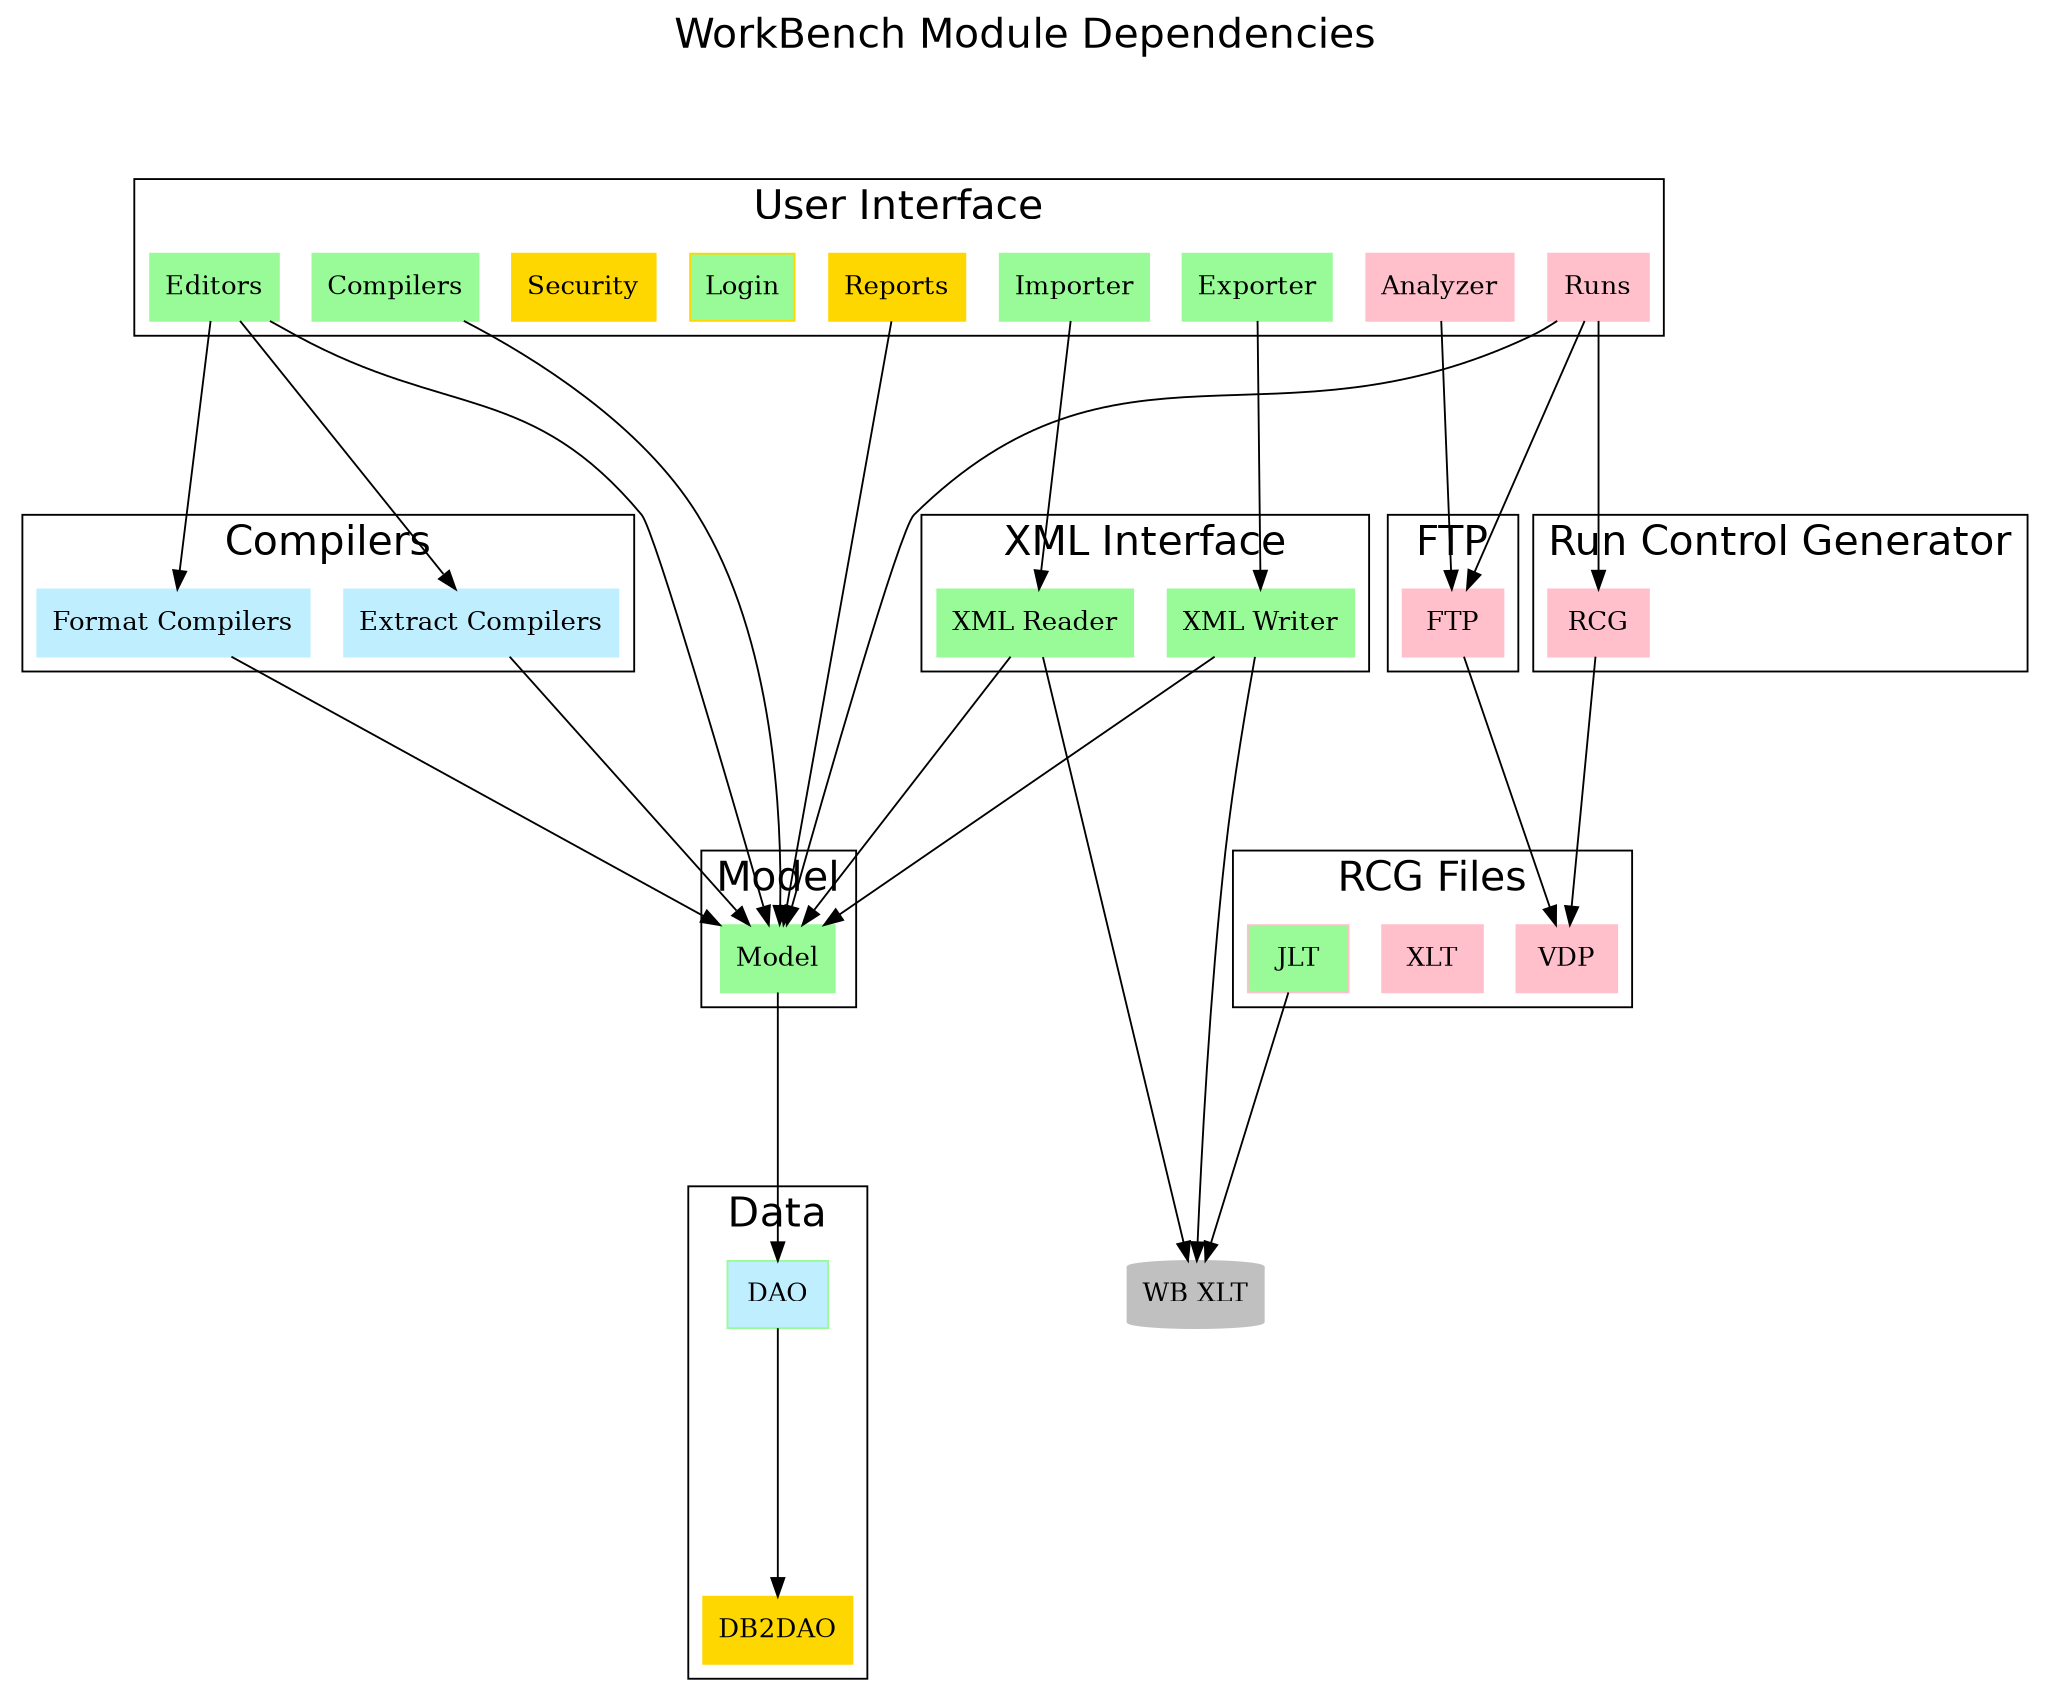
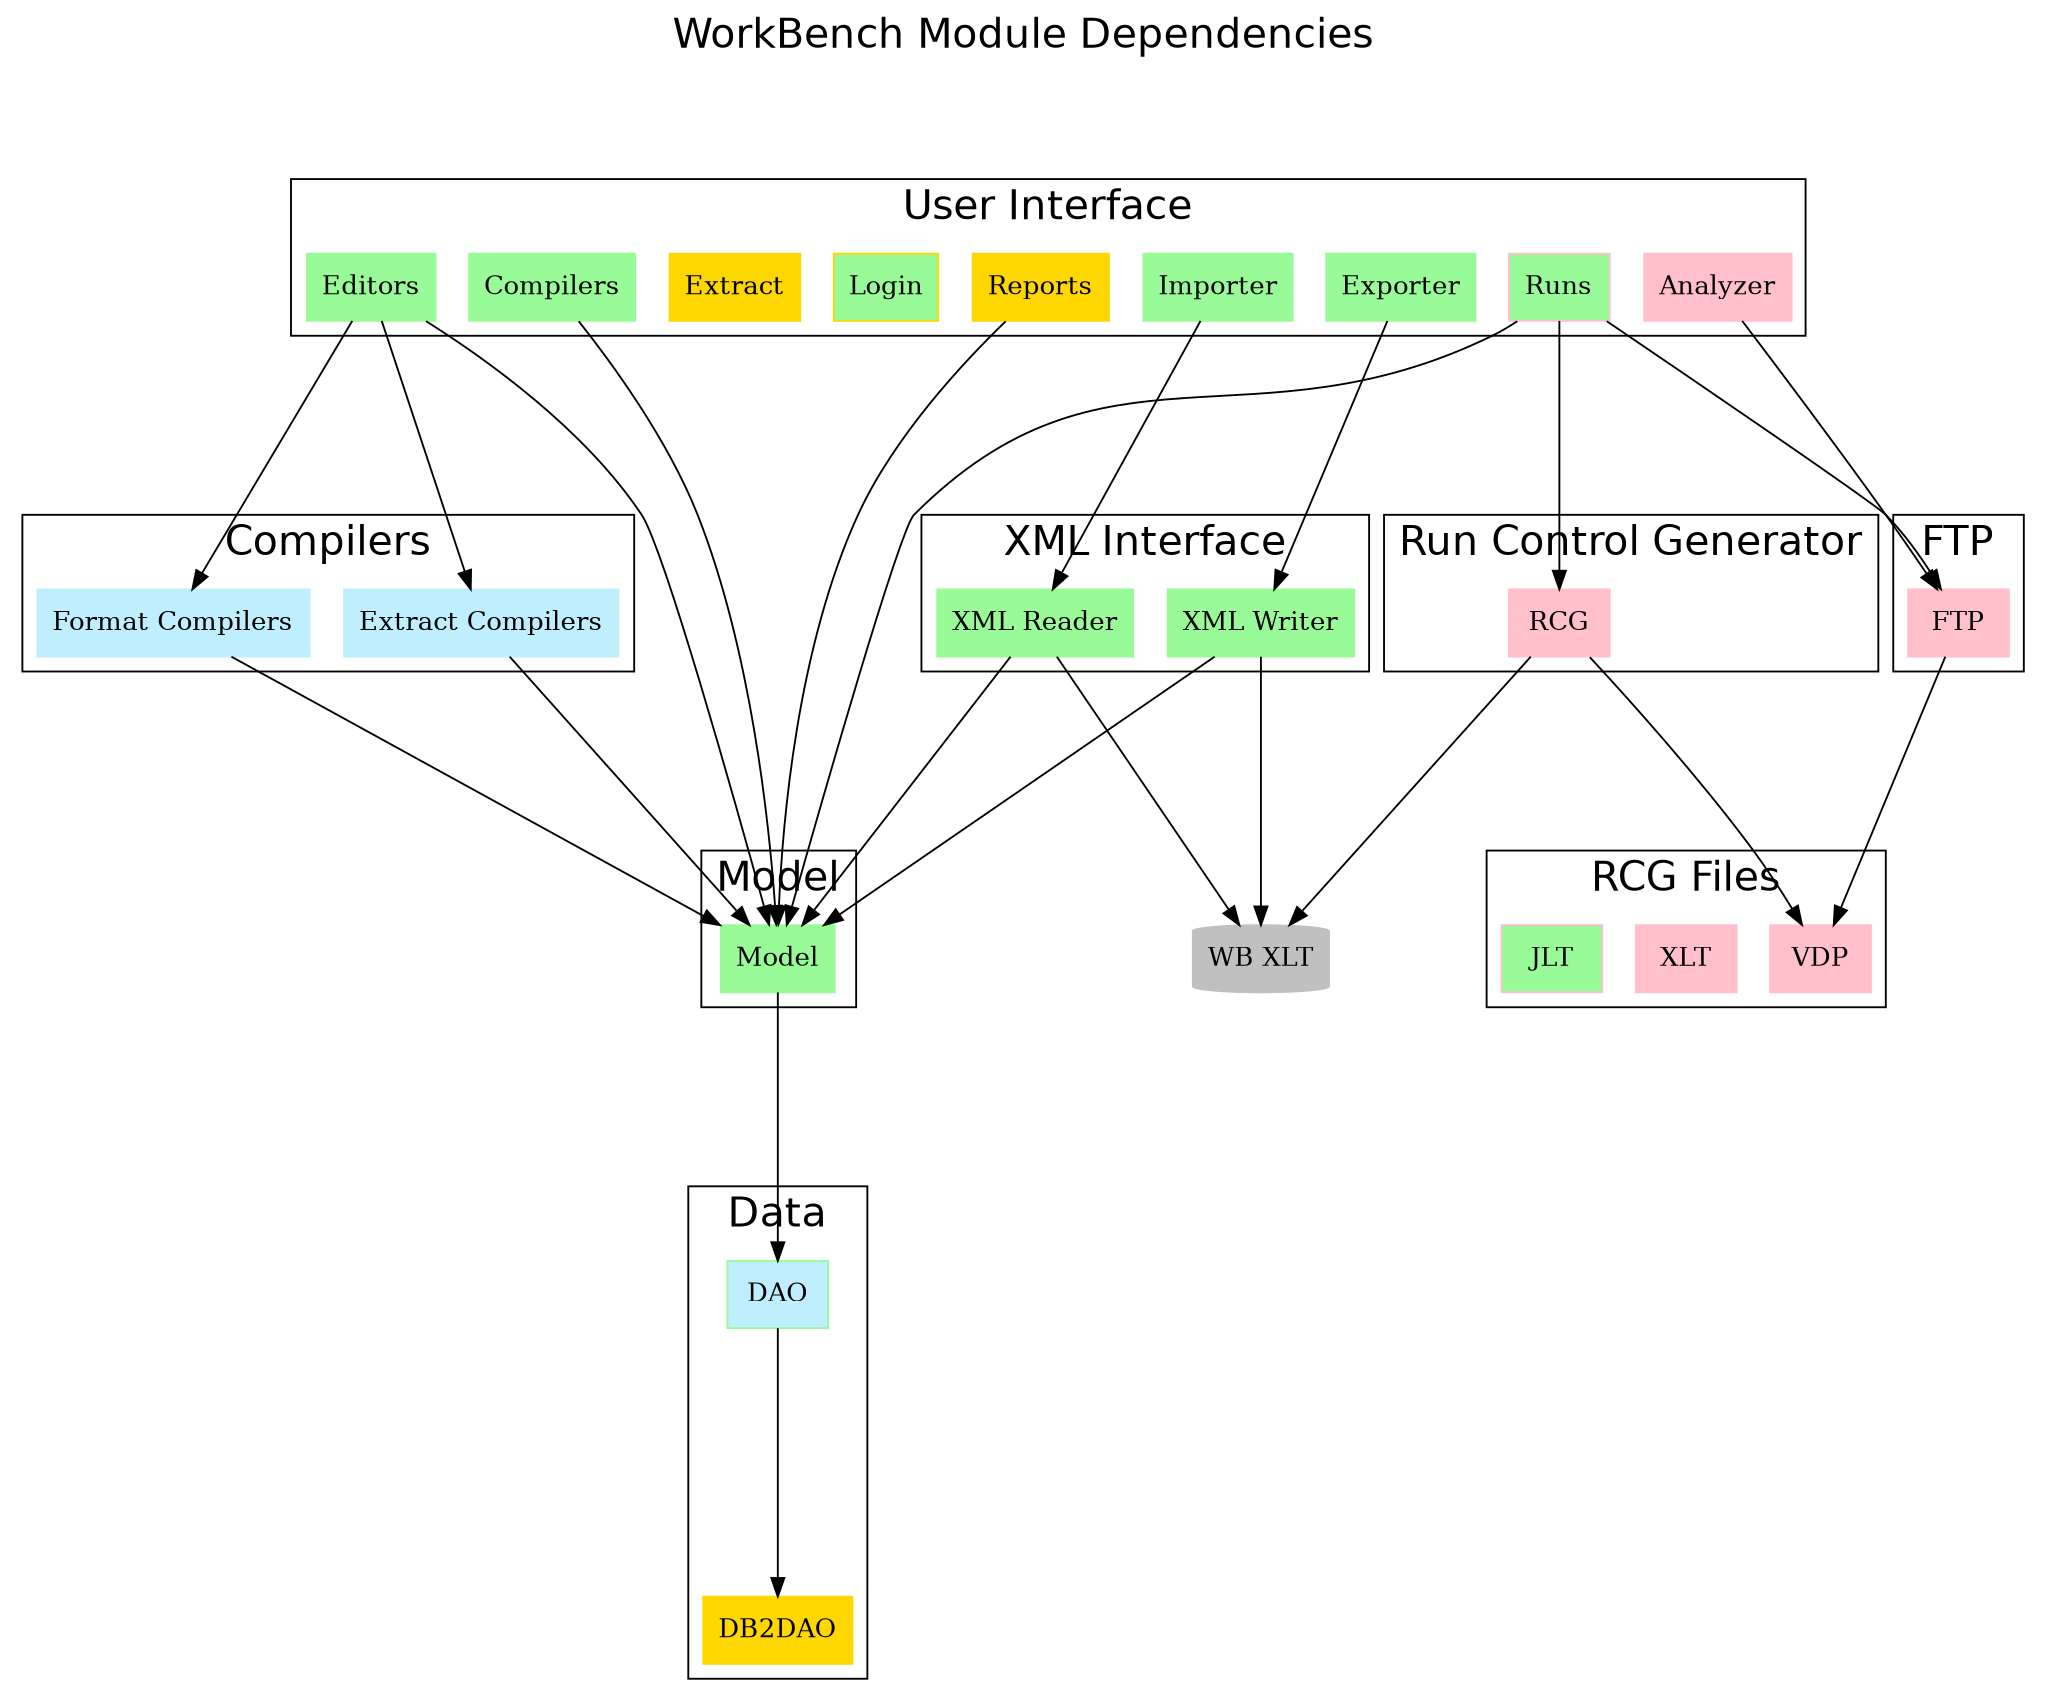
node "Security": label "Security" -> "Extract"
node "Runs": fillcolor pink -> PaleGreen
edge "JLT" -> "WB XLT": now "RCG" -> "WB XLT"
